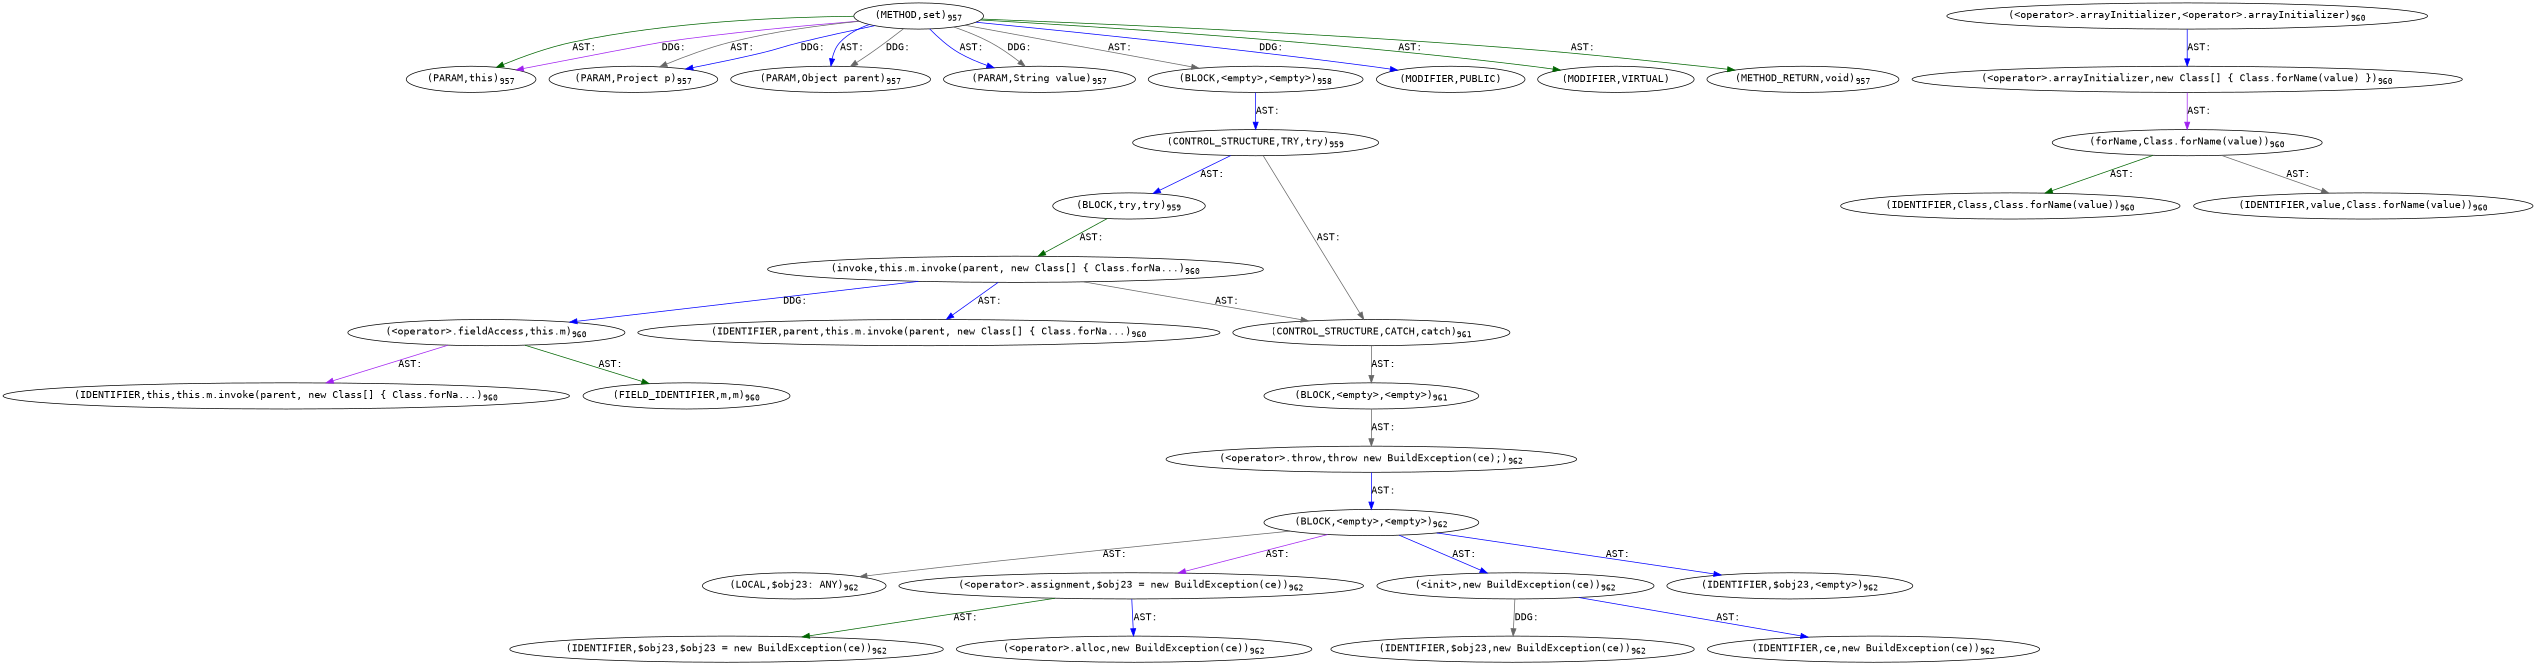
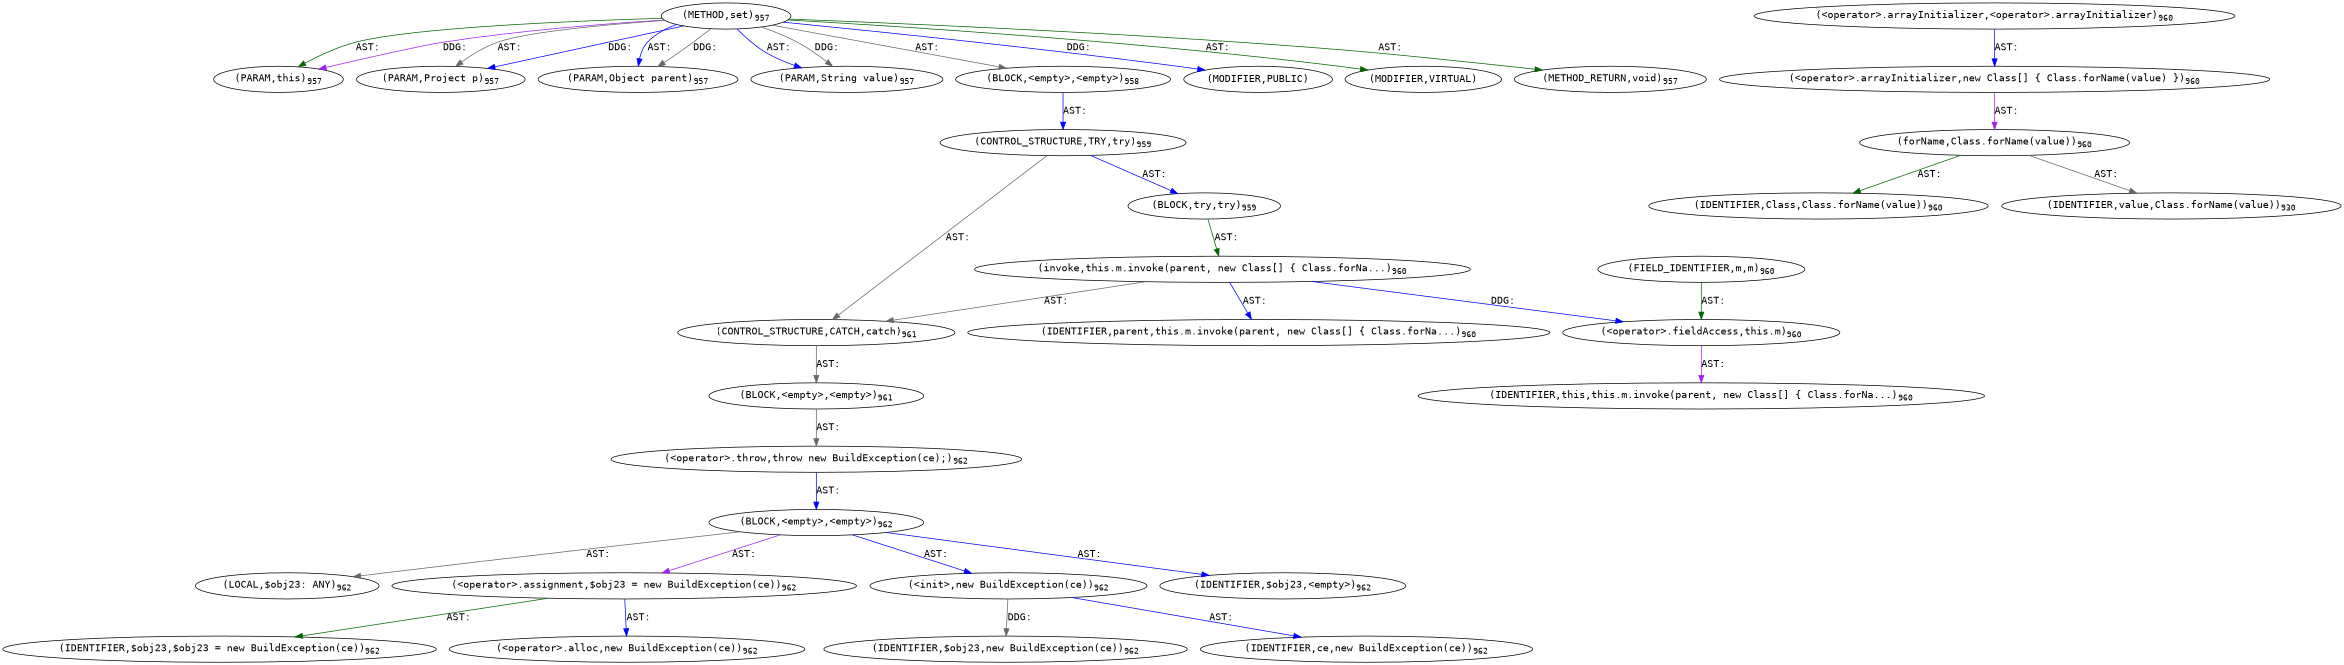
node "(IDENTIFIER,value,Class.forName(value))": text "960" -> "930"
edge "(<operator>.fieldAccess,this.m)" -> "(FIELD_IDENTIFIER,m,m)": reversed
